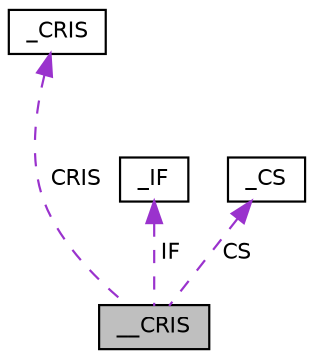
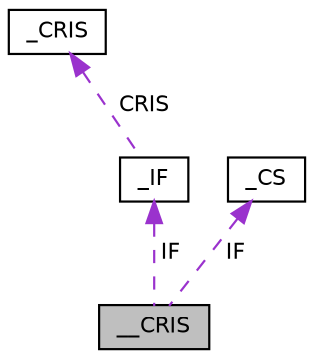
edge "__CRIS" -> "_CRIS": now "_IF" -> "_CRIS"
edge "__CRIS" -> "_CS": label " CS" -> " IF"
